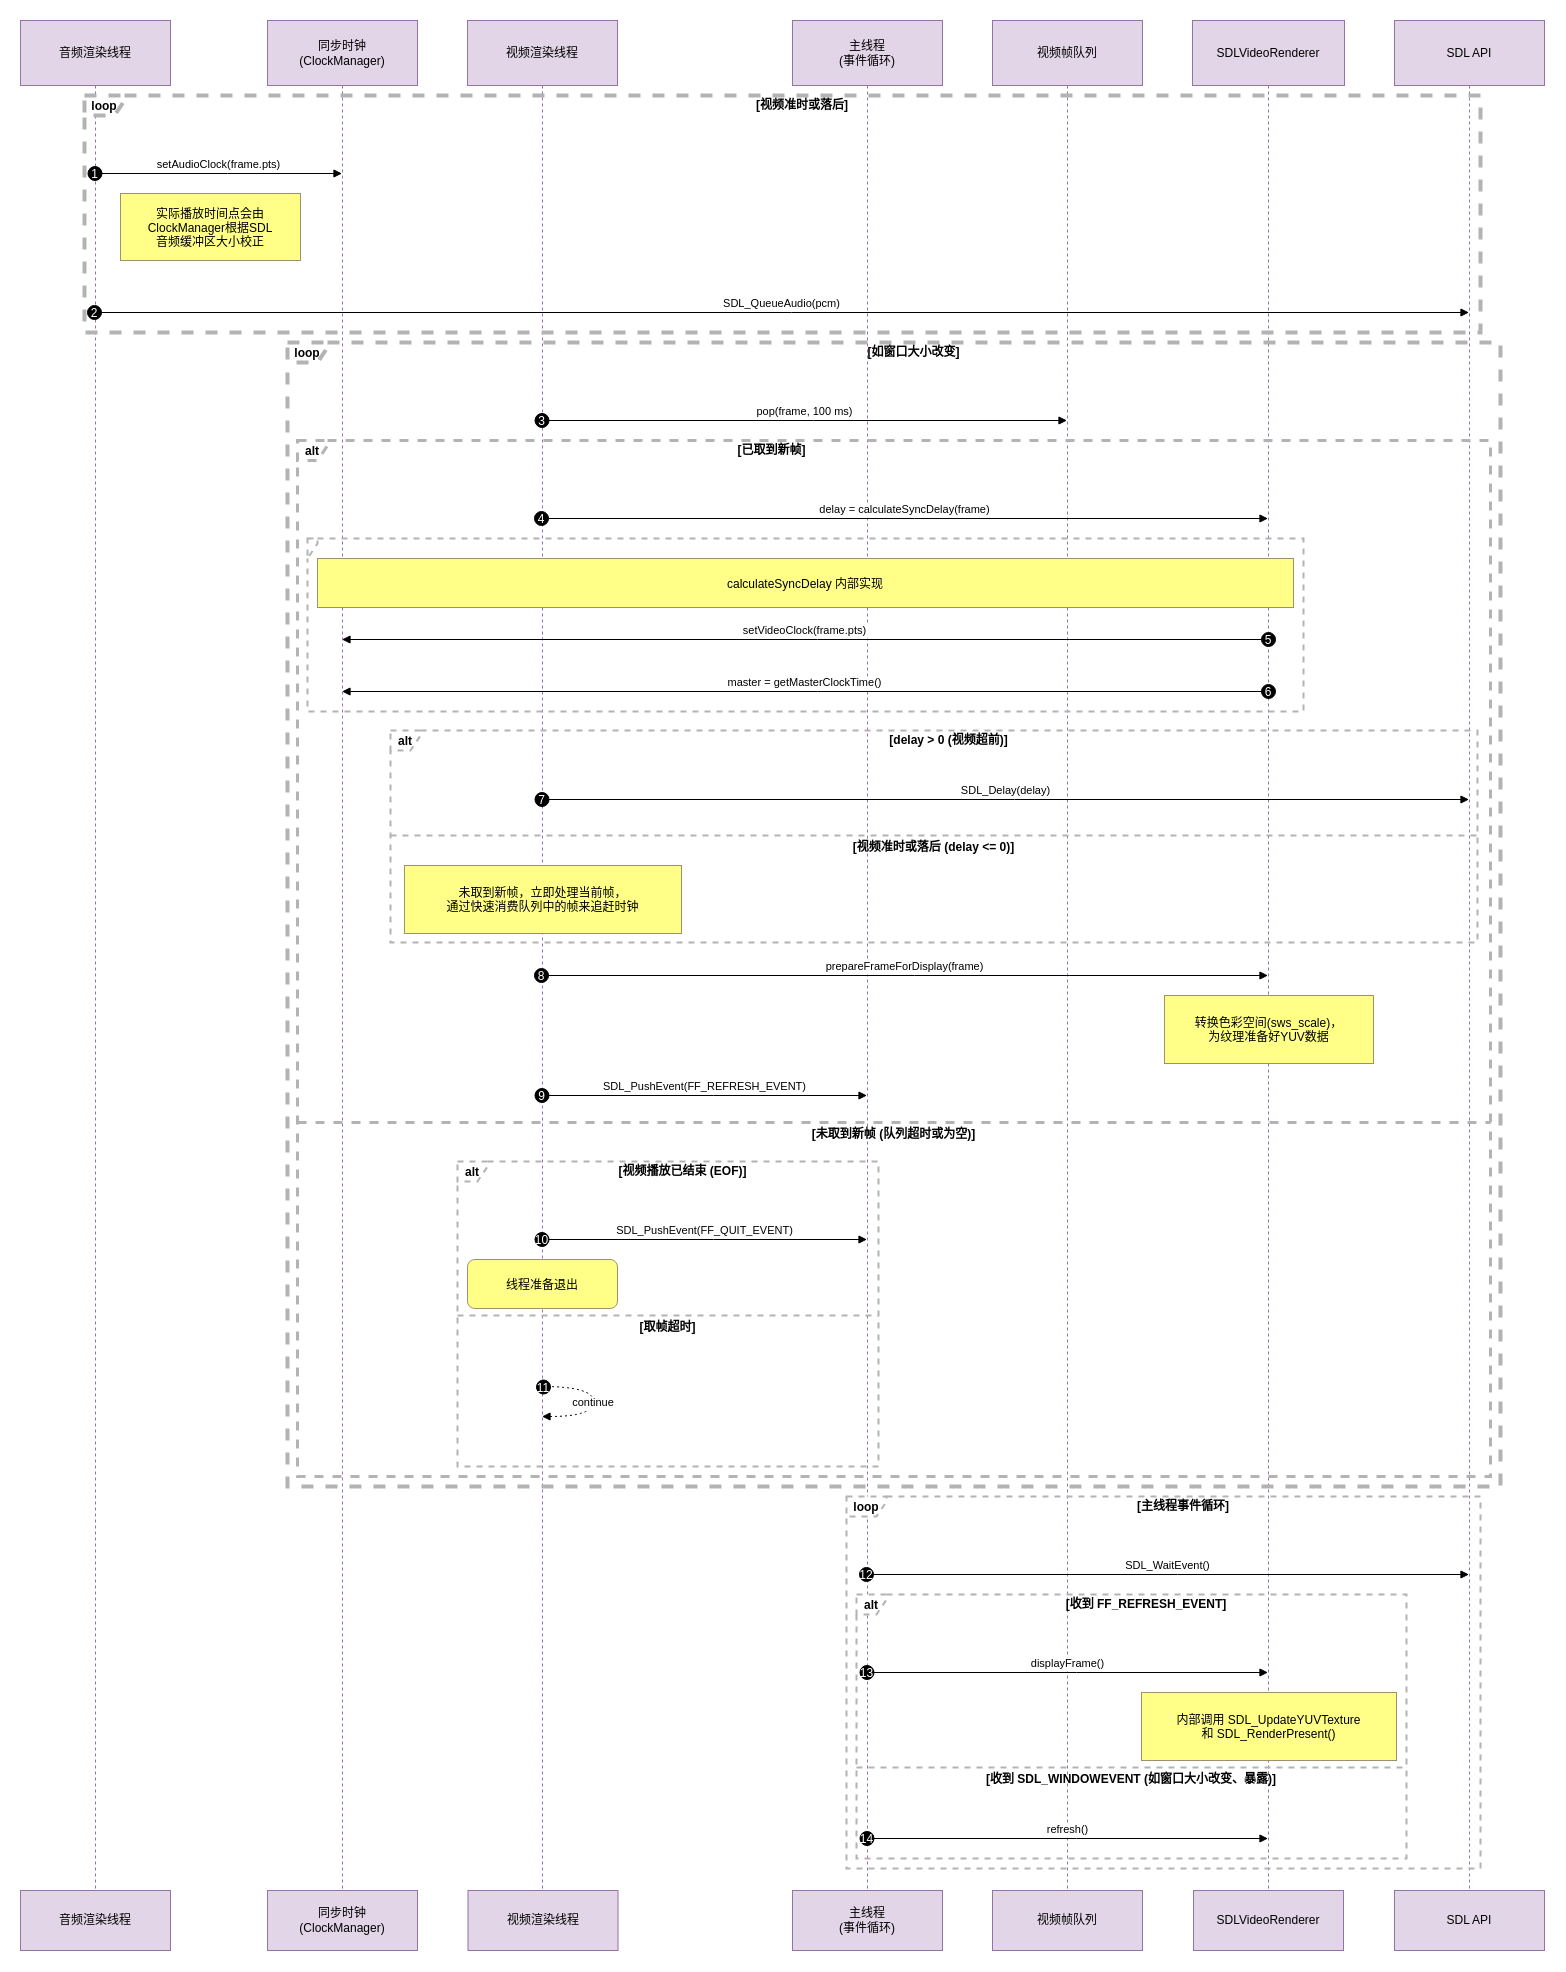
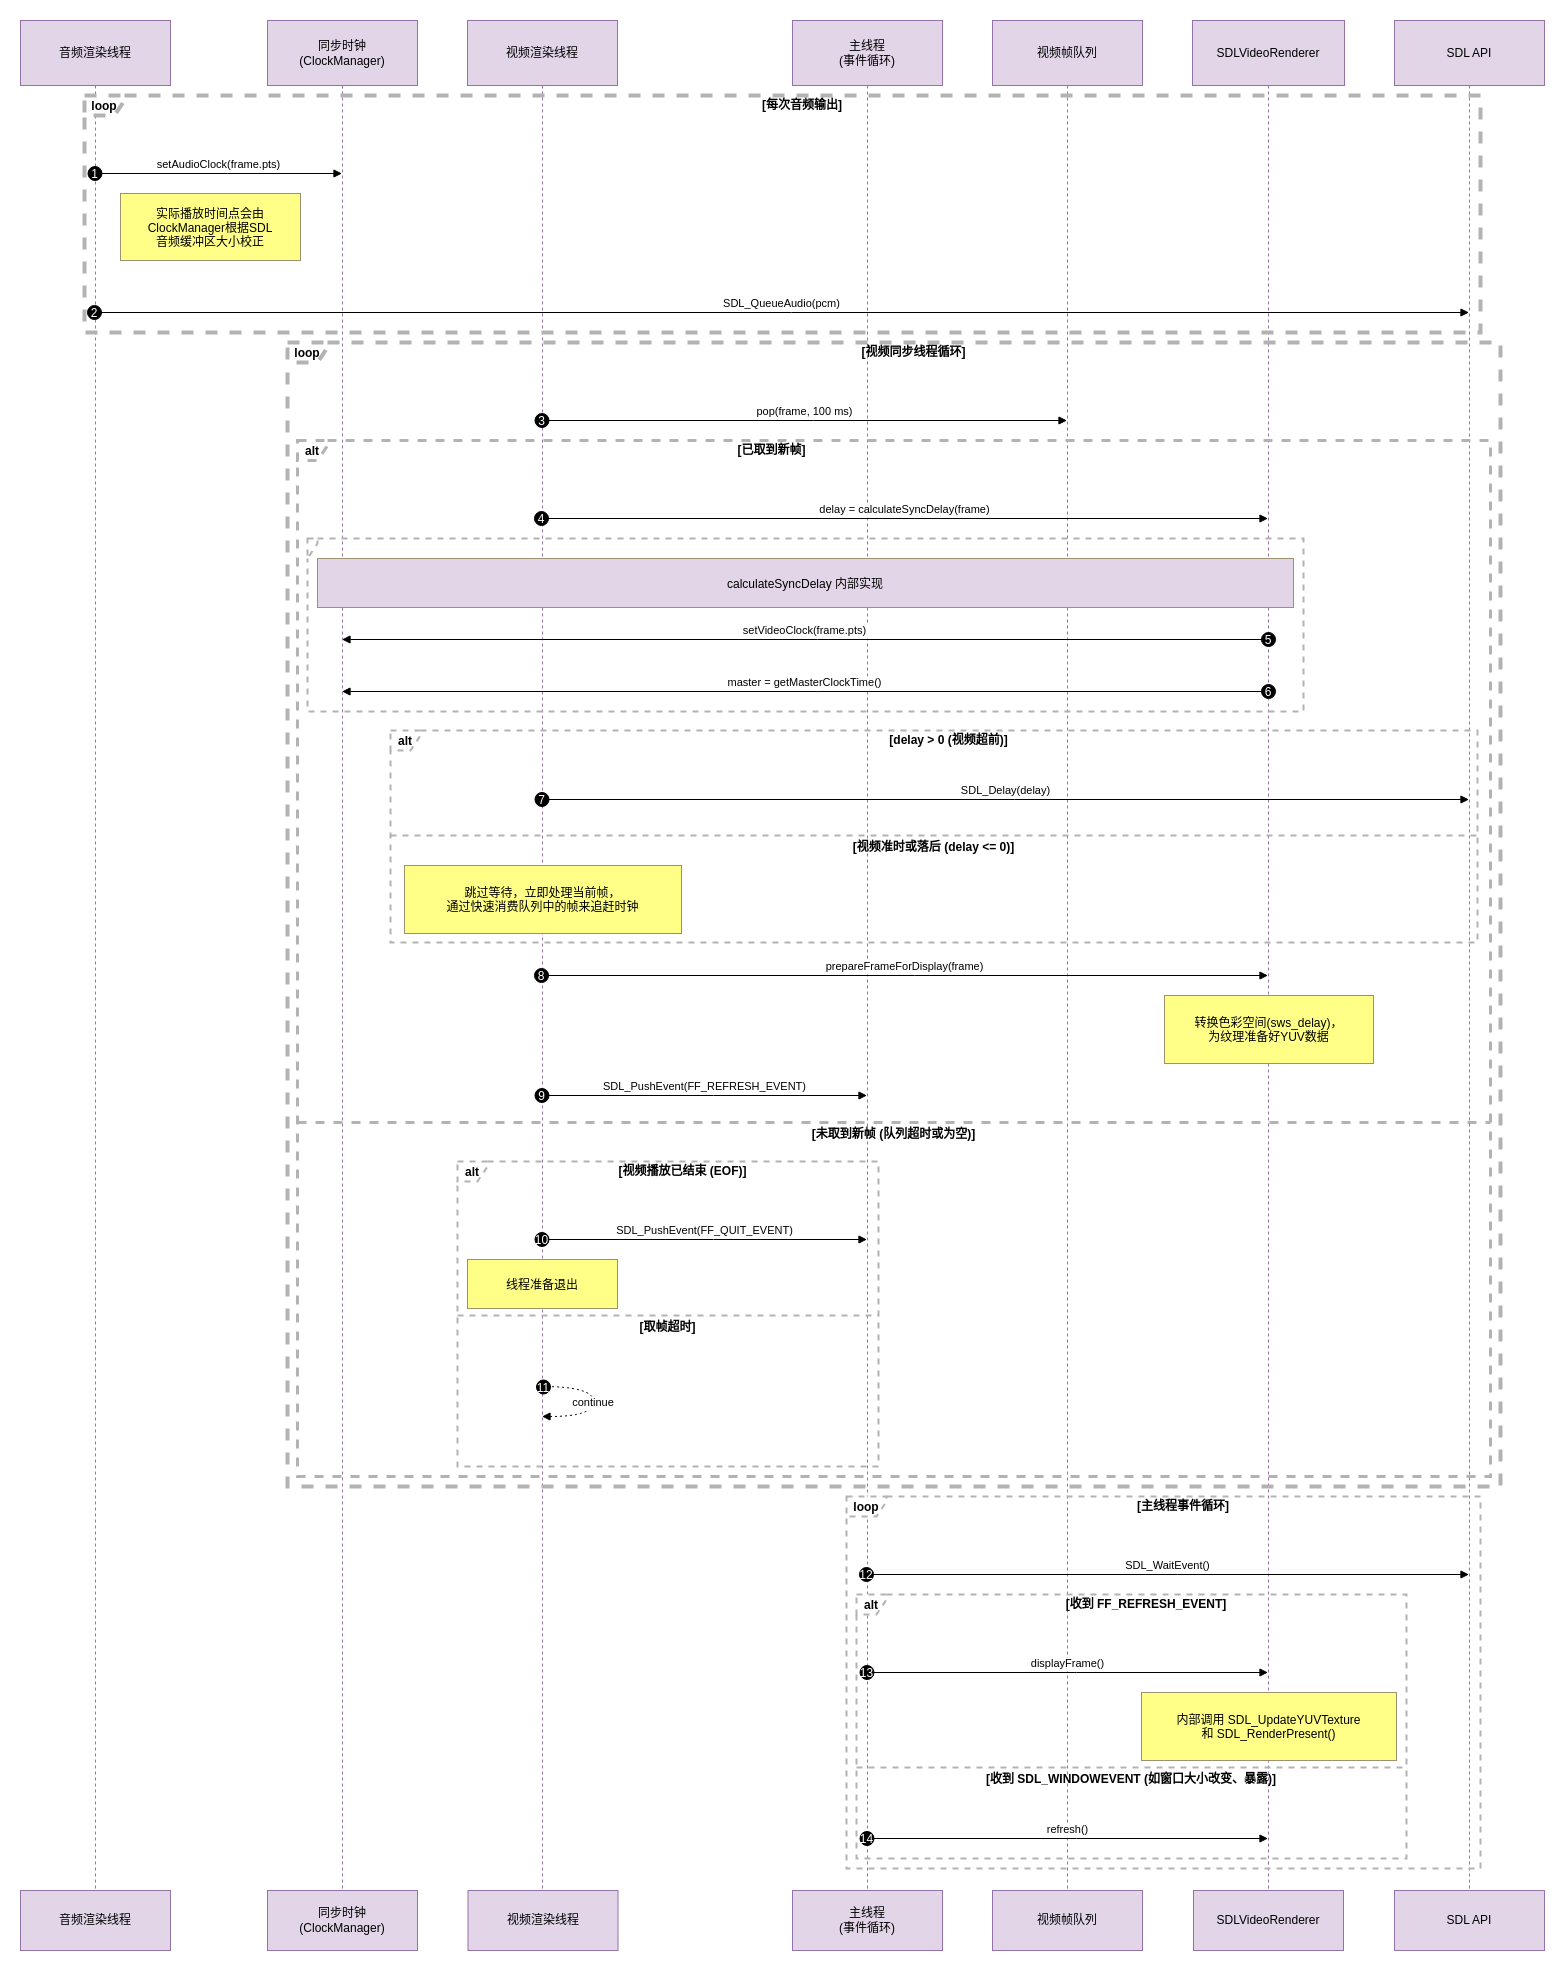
node "[视频准时或落后]": label "[视频准时或落后]" -> "[每次音频输出]"
node "[如窗口大小改变]": label "[如窗口大小改变]" -> "[视频同步线程循环]"
node "calculateSyncDelay 内部实现": fillcolor #ffff88 -> #e1d5e7
node "未取到新帧，立即处理当前帧， 通过快速消费队列中的帧来追赶时钟": label "未取到新帧，立即处理当前帧， 通过快速消费队列中的帧来追赶时钟" -> "跳过等待，立即处理当前帧， 通过快速消费队列中的帧来追赶时钟"
node "转换色彩空间(sws_scale)， 为纹理准备好YUV数据": label "转换色彩空间(sws_scale)， 为纹理准备好YUV数据" -> "转换色彩空间(sws_delay)， 为纹理准备好YUV数据"
node "线程准备退出": shape rounded rectangle -> rectangle
